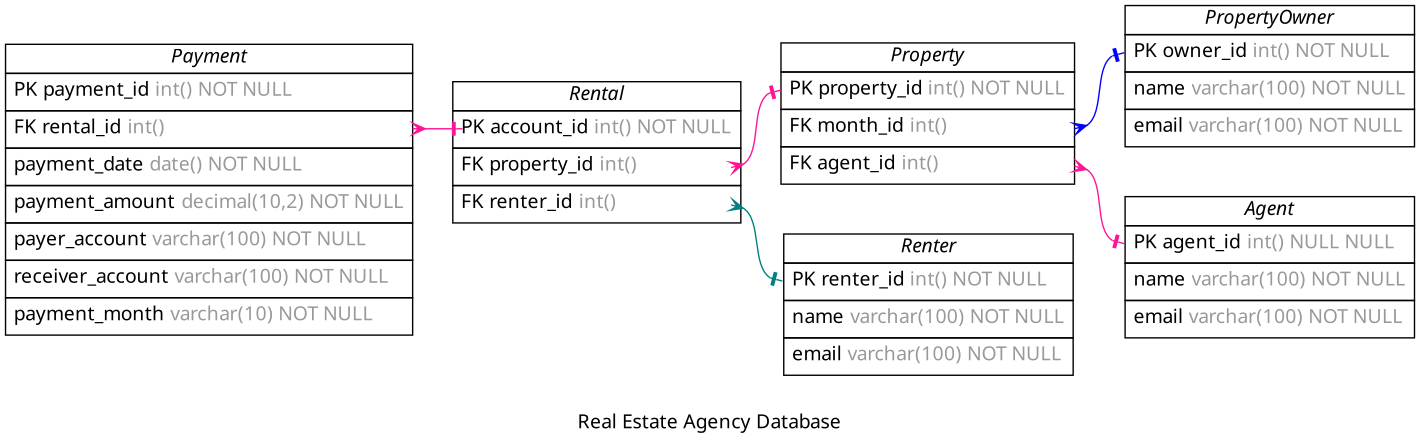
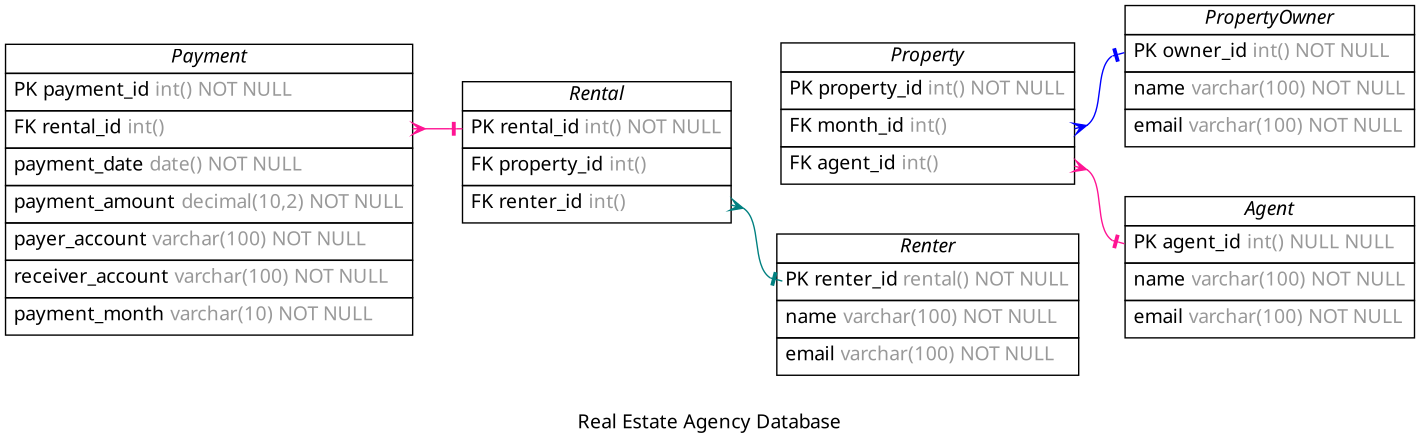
node "Rental": text "PK account_id" -> "PK rental_id"
edge "Property" -- "Rental": removed
node "Renter": text "int() NOT NULL" -> "rental() NOT NULL"
